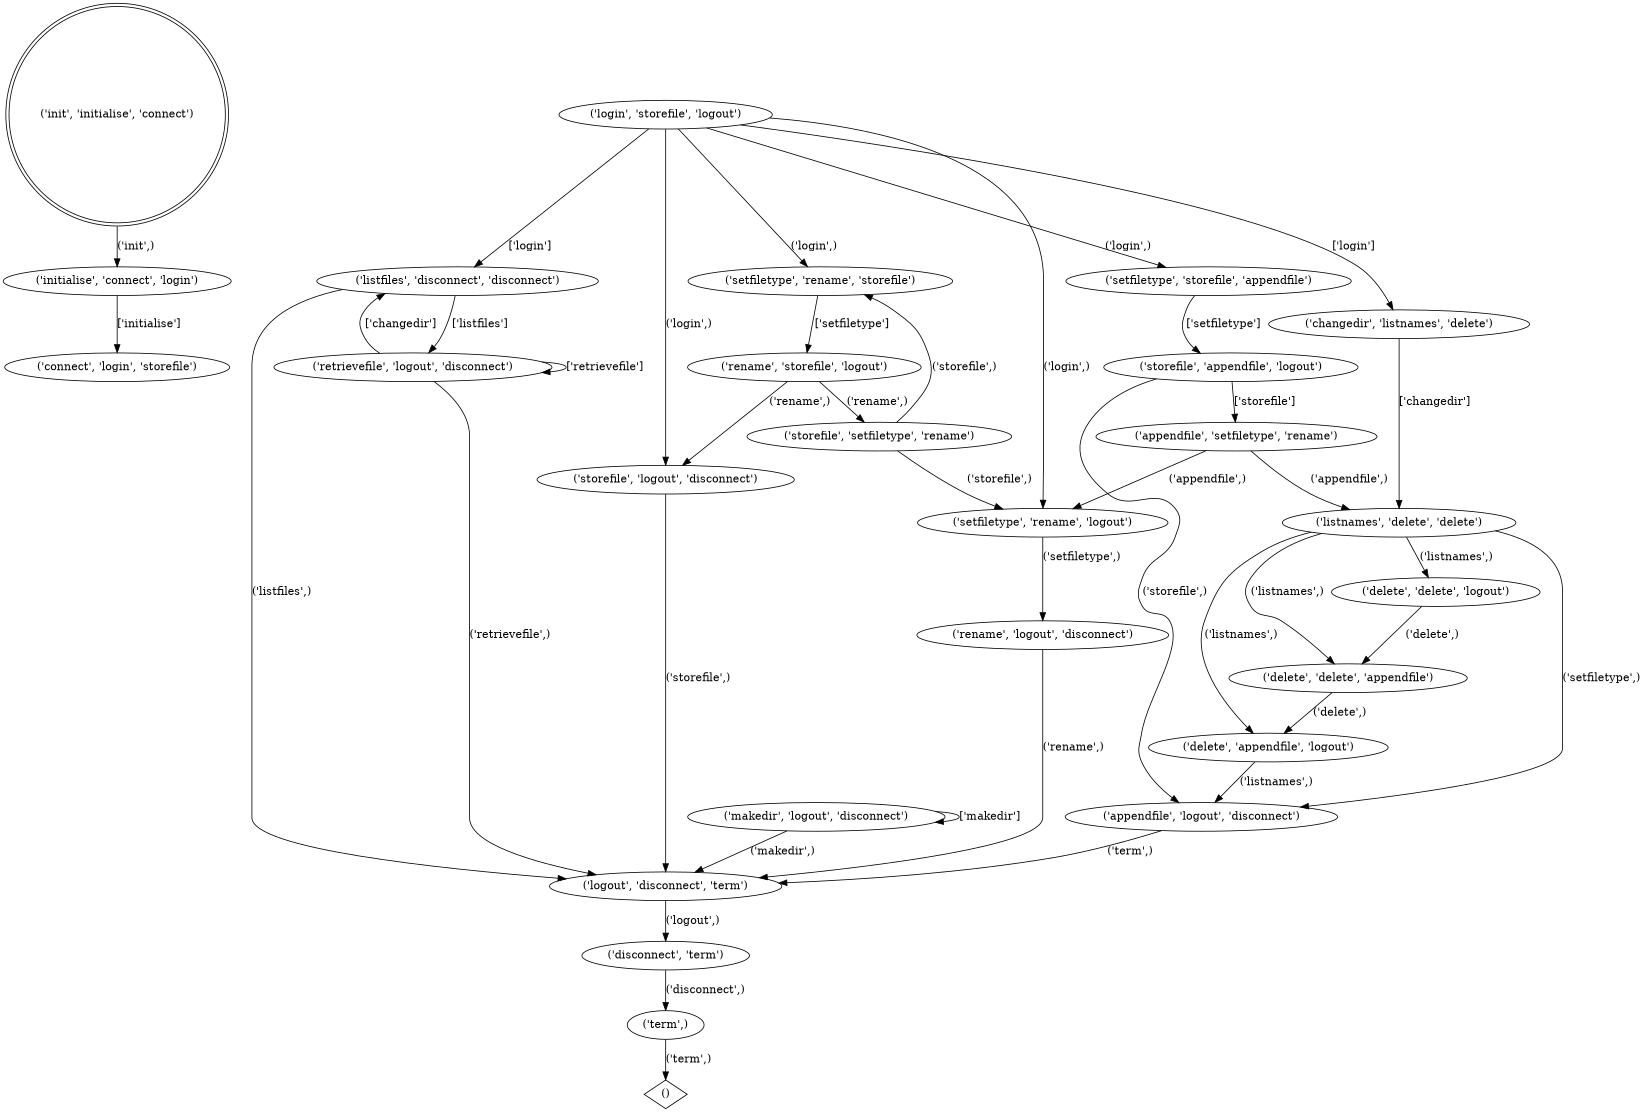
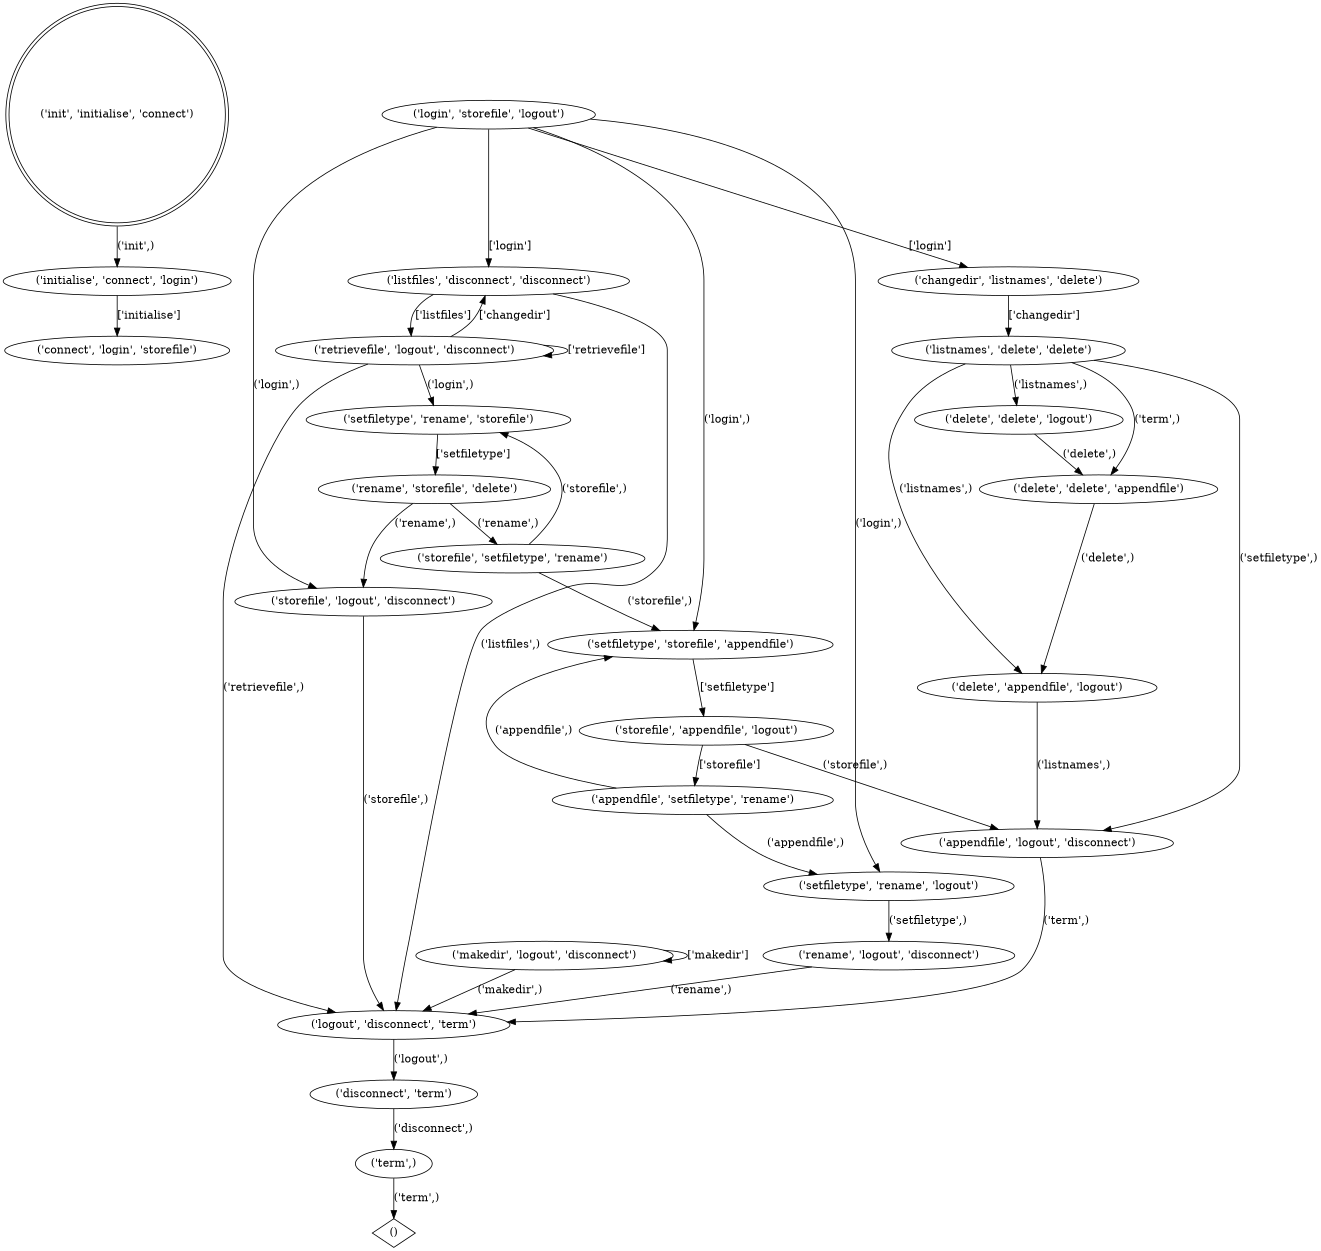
edge "('login', 'storefile', 'logout')" -> "('setfiletype', 'rename', 'storefile')": now "('retrievefile', 'logout', 'disconnect')" -> "('setfiletype', 'rename', 'storefile')"
node "('rename', 'storefile', 'logout')": label "('rename', 'storefile', 'logout')" -> "('rename', 'storefile', 'delete')"
edge "('storefile', 'setfiletype', 'rename')" -> "('setfiletype', 'rename', 'logout')": now "('storefile', 'setfiletype', 'rename')" -> "('setfiletype', 'storefile', 'appendfile')"
edge "('appendfile', 'setfiletype', 'rename')" -> "('listnames', 'delete', 'delete')": now "('appendfile', 'setfiletype', 'rename')" -> "('setfiletype', 'storefile', 'appendfile')"
edge "('listnames', 'delete', 'delete')" -> "('delete', 'delete', 'appendfile')": label "('listnames',)" -> "('term',)"
